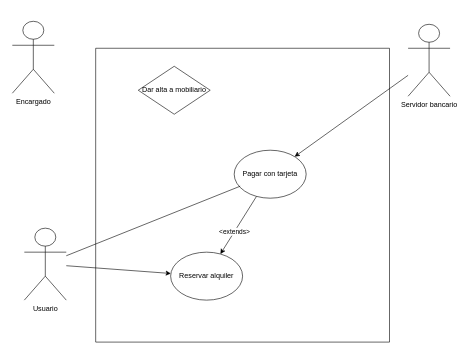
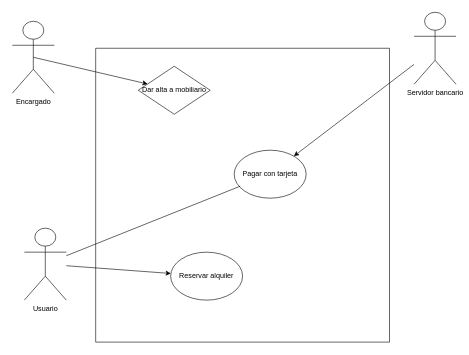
node "Servidor bancario": moved (429, 60) -> (435, 48)
edge "Encargado" -> "Dar alta a mobiliario": added
edge "Pagar con tarjeta" -> "Reservar alquiler": removed, label "<extends>"
